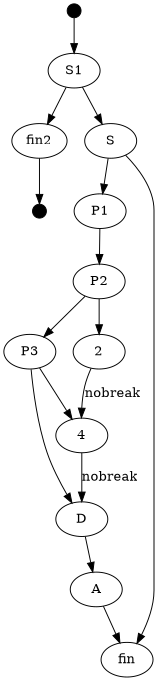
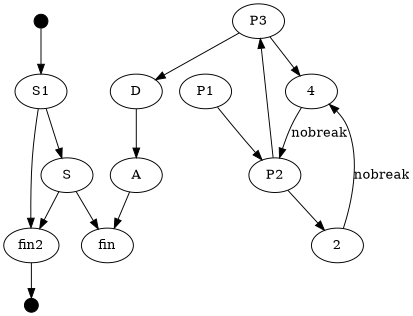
edge "S" -> "P1": now "S" -> "fin2"
edge "4" -> "D": now "4" -> "P2"
